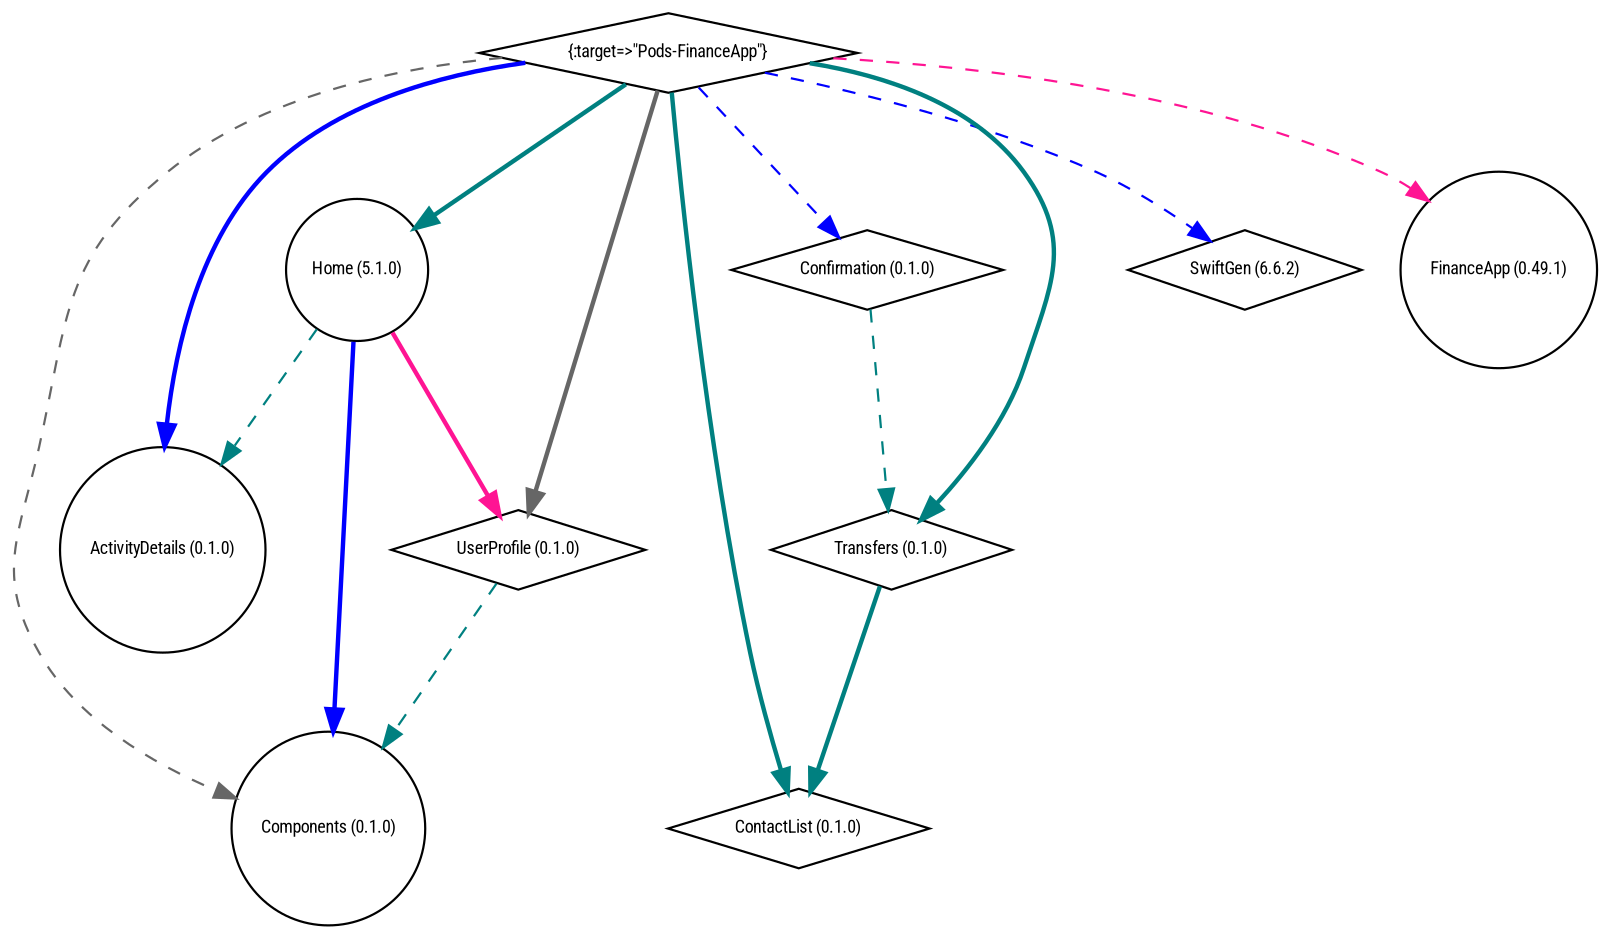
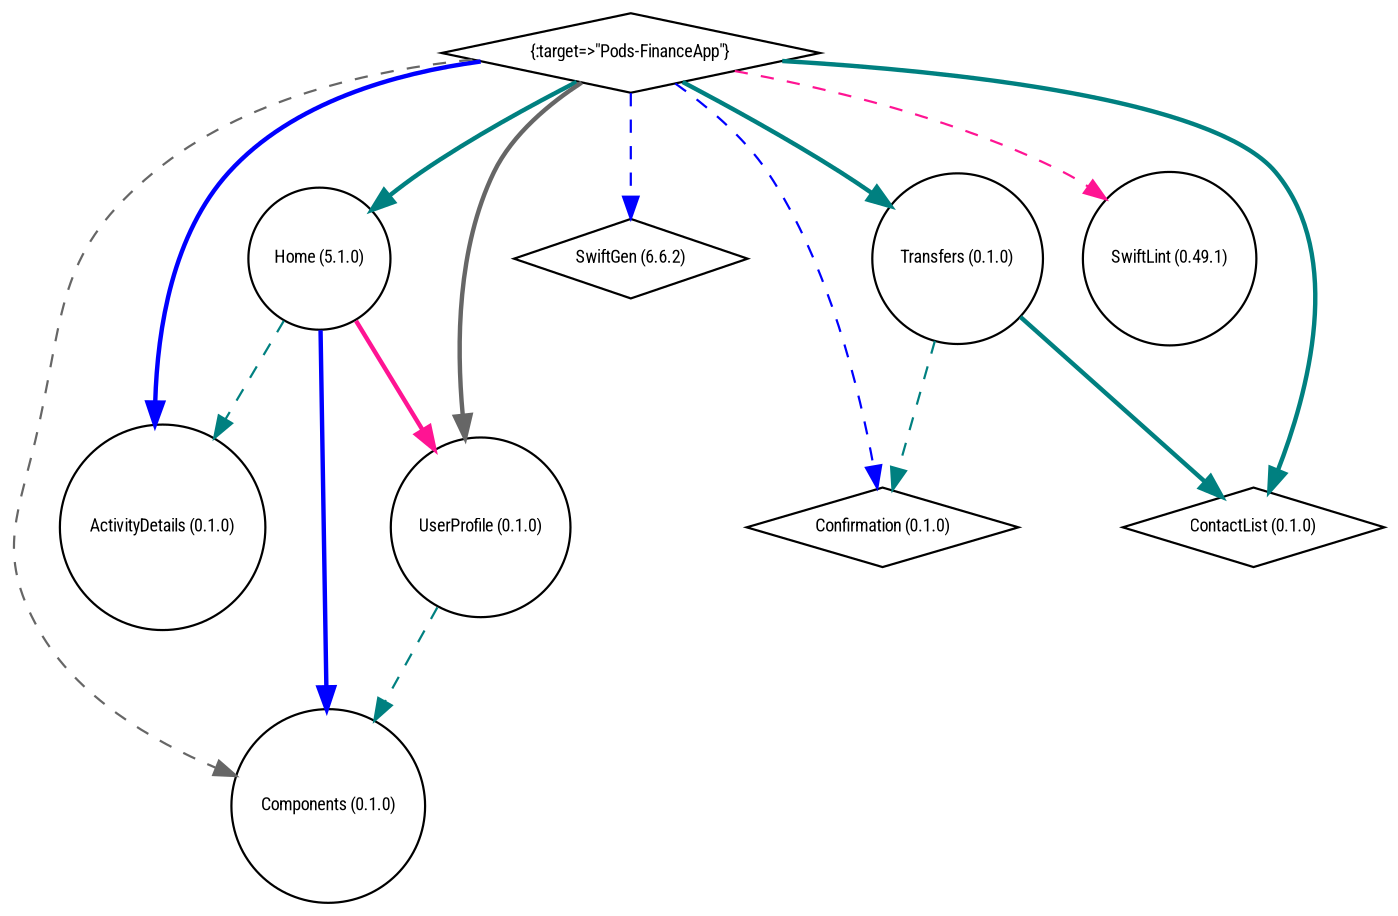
node "FinanceApp (0.49.1)": label "FinanceApp (0.49.1)" -> "SwiftLint (0.49.1)"
edge "Confirmation (0.1.0)" -> "Transfers (0.1.0)": reversed
node "UserProfile (0.1.0)": shape diamond -> circle
node "Transfers (0.1.0)": shape diamond -> circle
